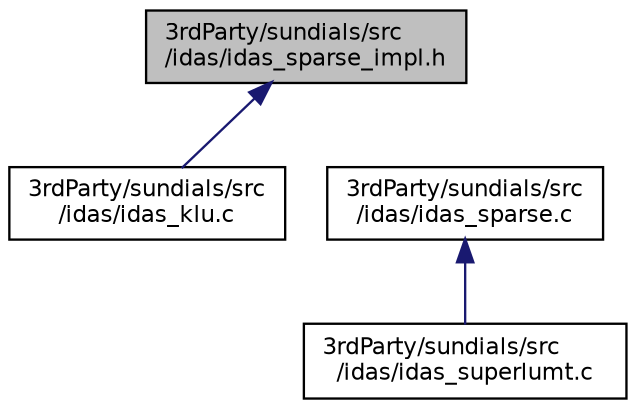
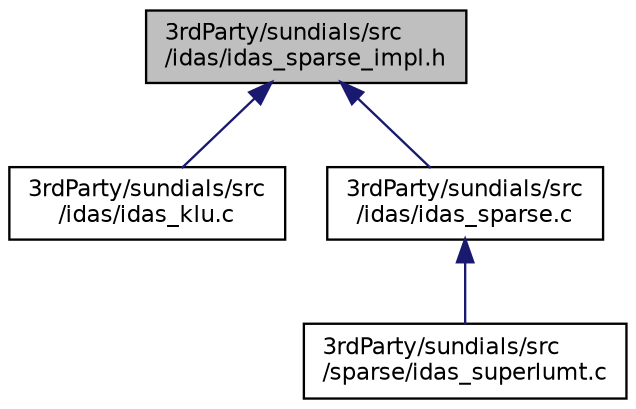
edge "3rdParty/sundials/src /idas/idas_sparse.c" -> "3rdParty/sundials/src /idas/idas_sparse_impl.h": added
node "3rdParty/sundials/src /idas/idas_superlumt.c": label "3rdParty/sundials/src /idas/idas_superlumt.c" -> "3rdParty/sundials/src /sparse/idas_superlumt.c"
